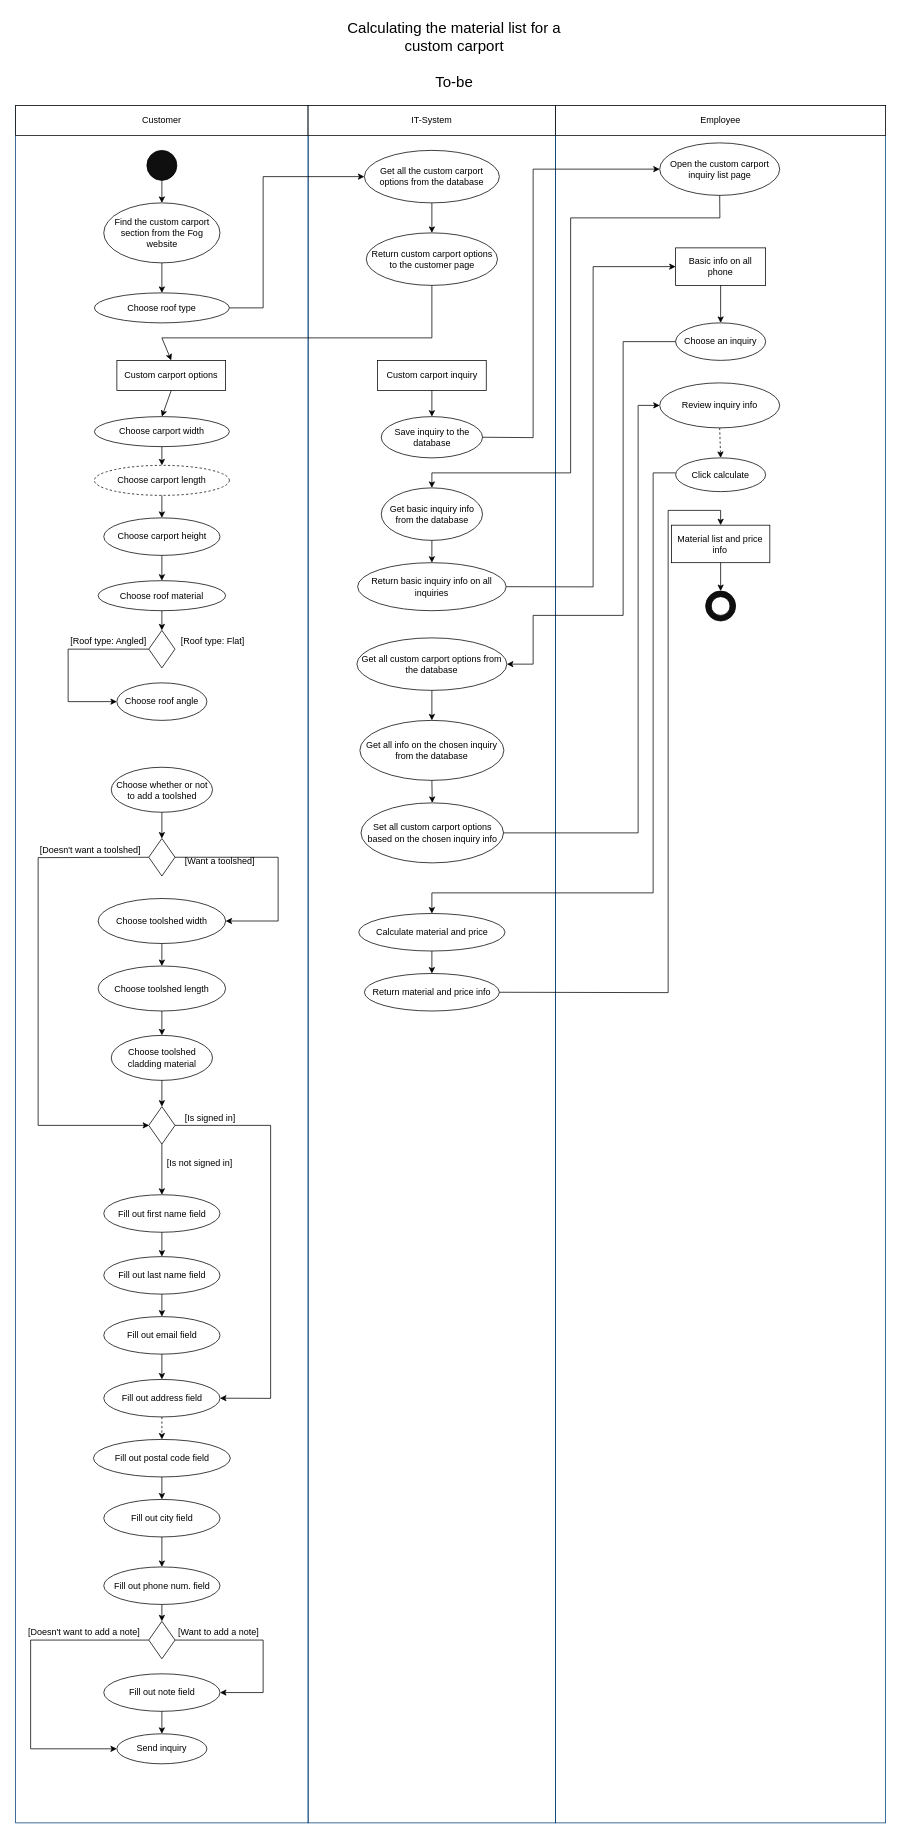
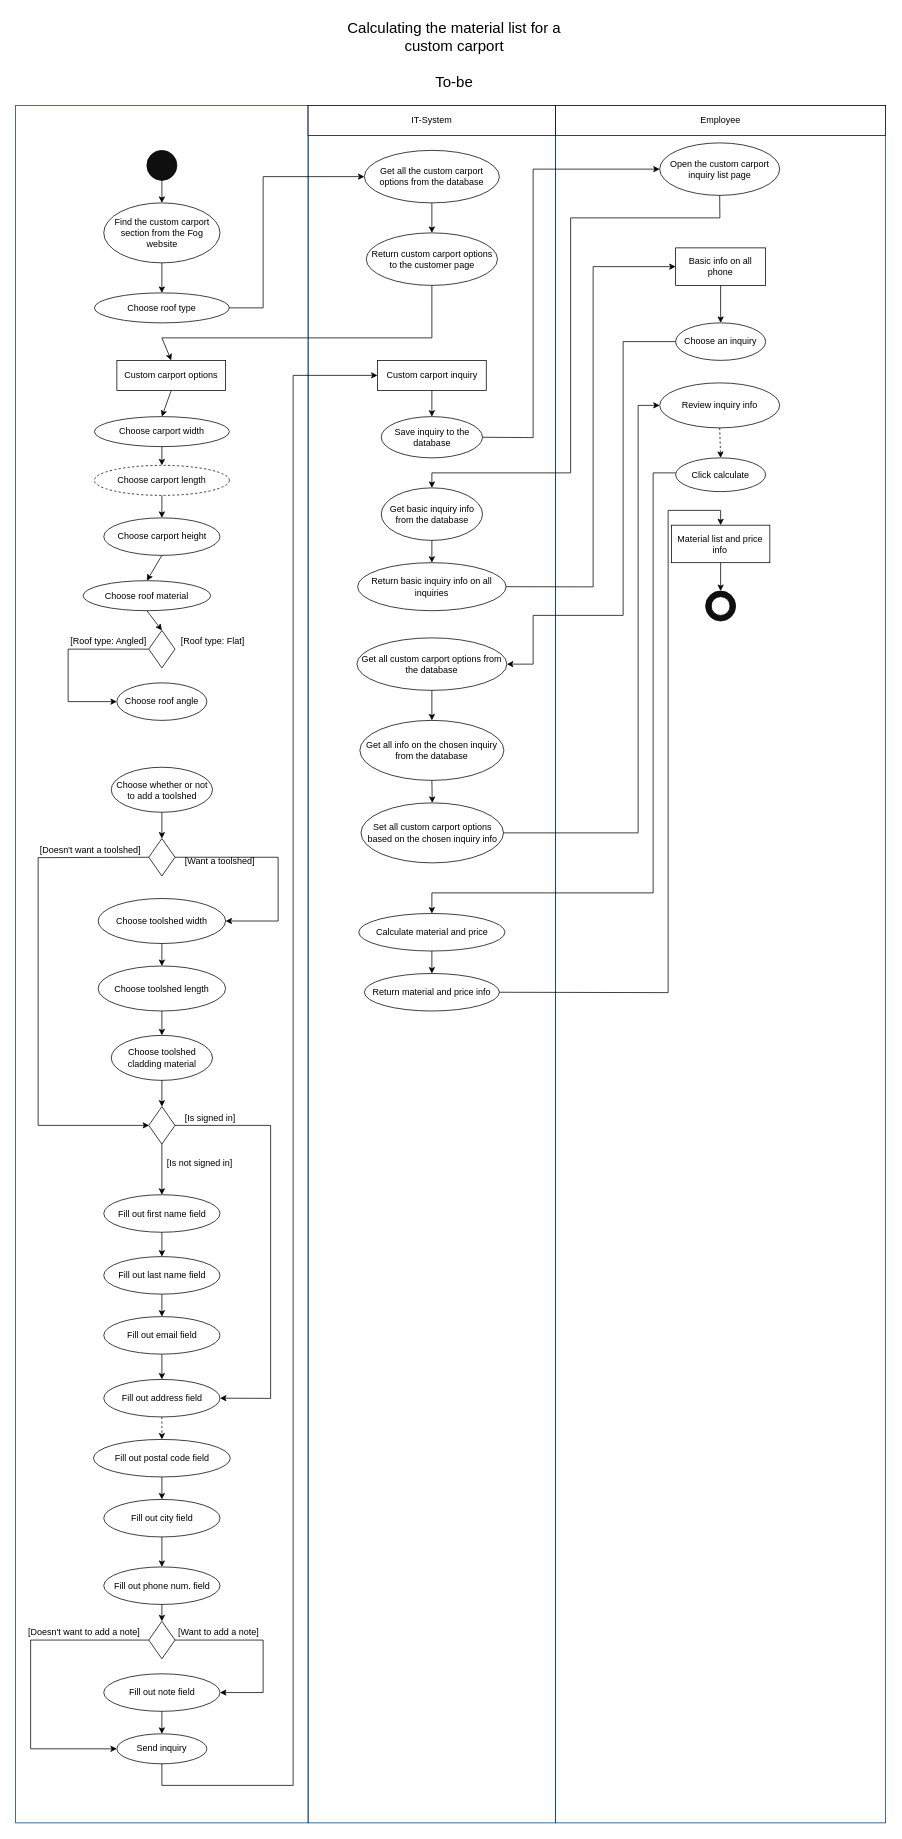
node "Customer": removed
node "Choose roof material": moved (162, 596) -> (147, 596)
edge "Send inquiry" -> "Custom carport inquiry": added
